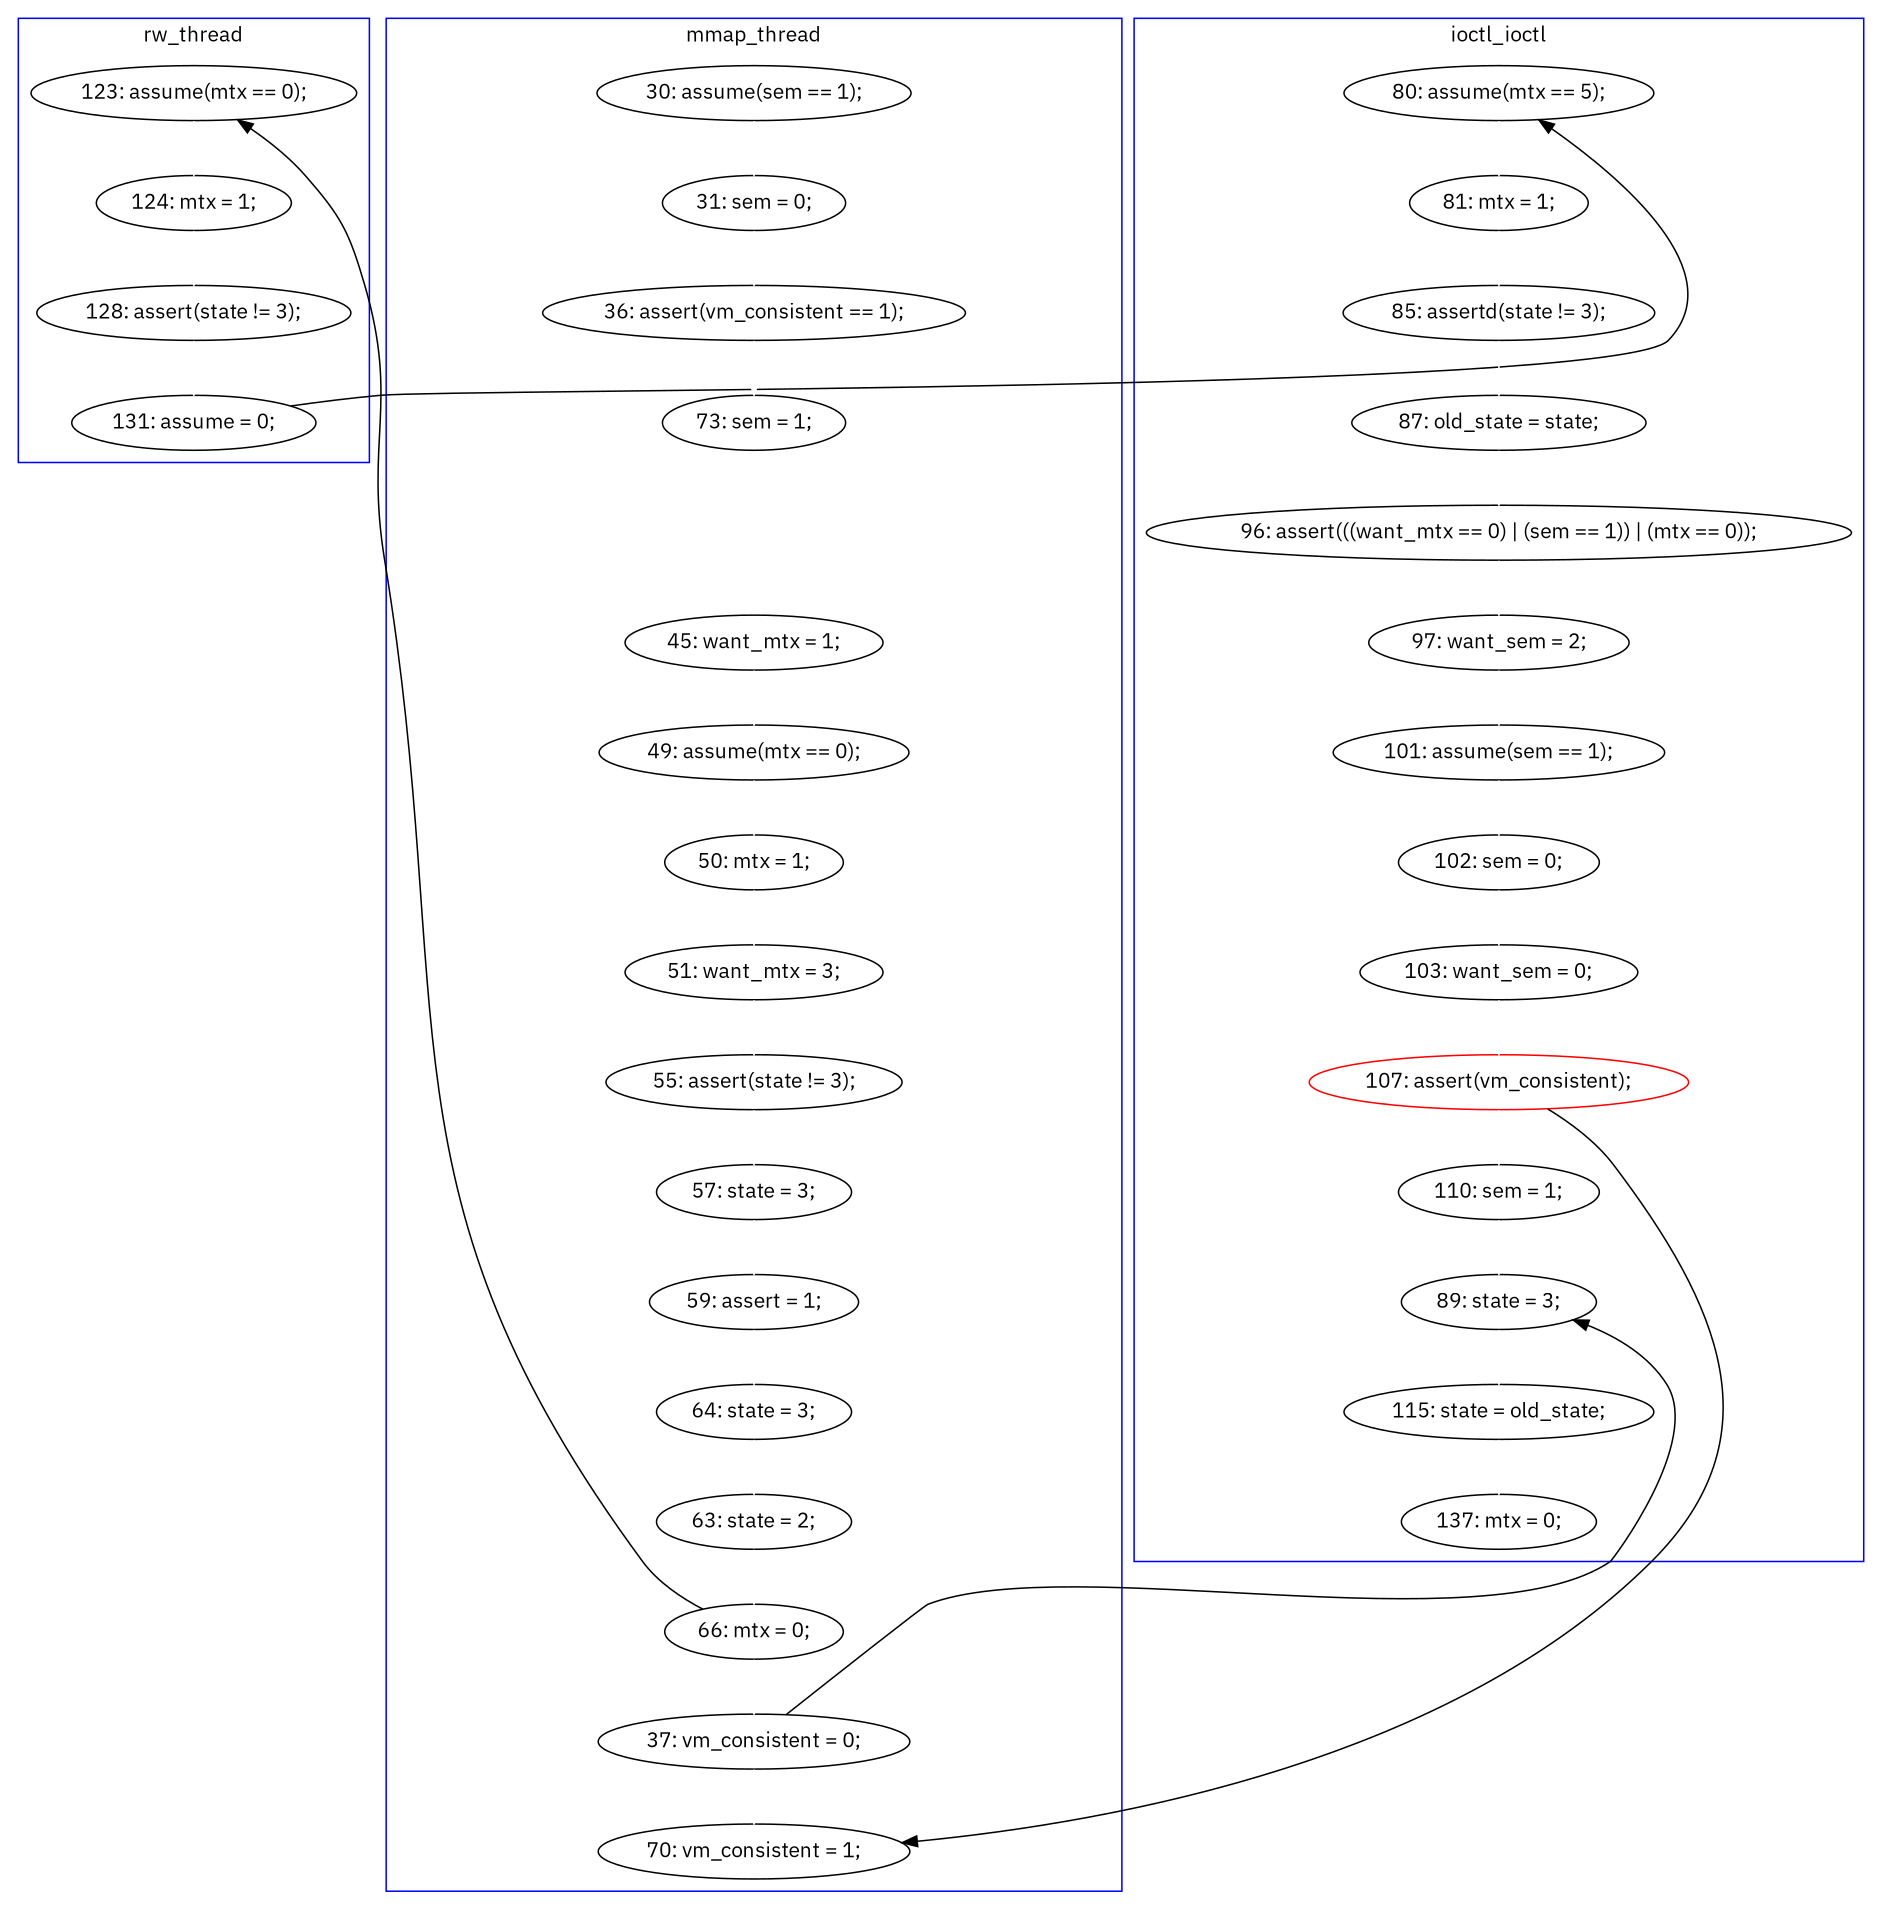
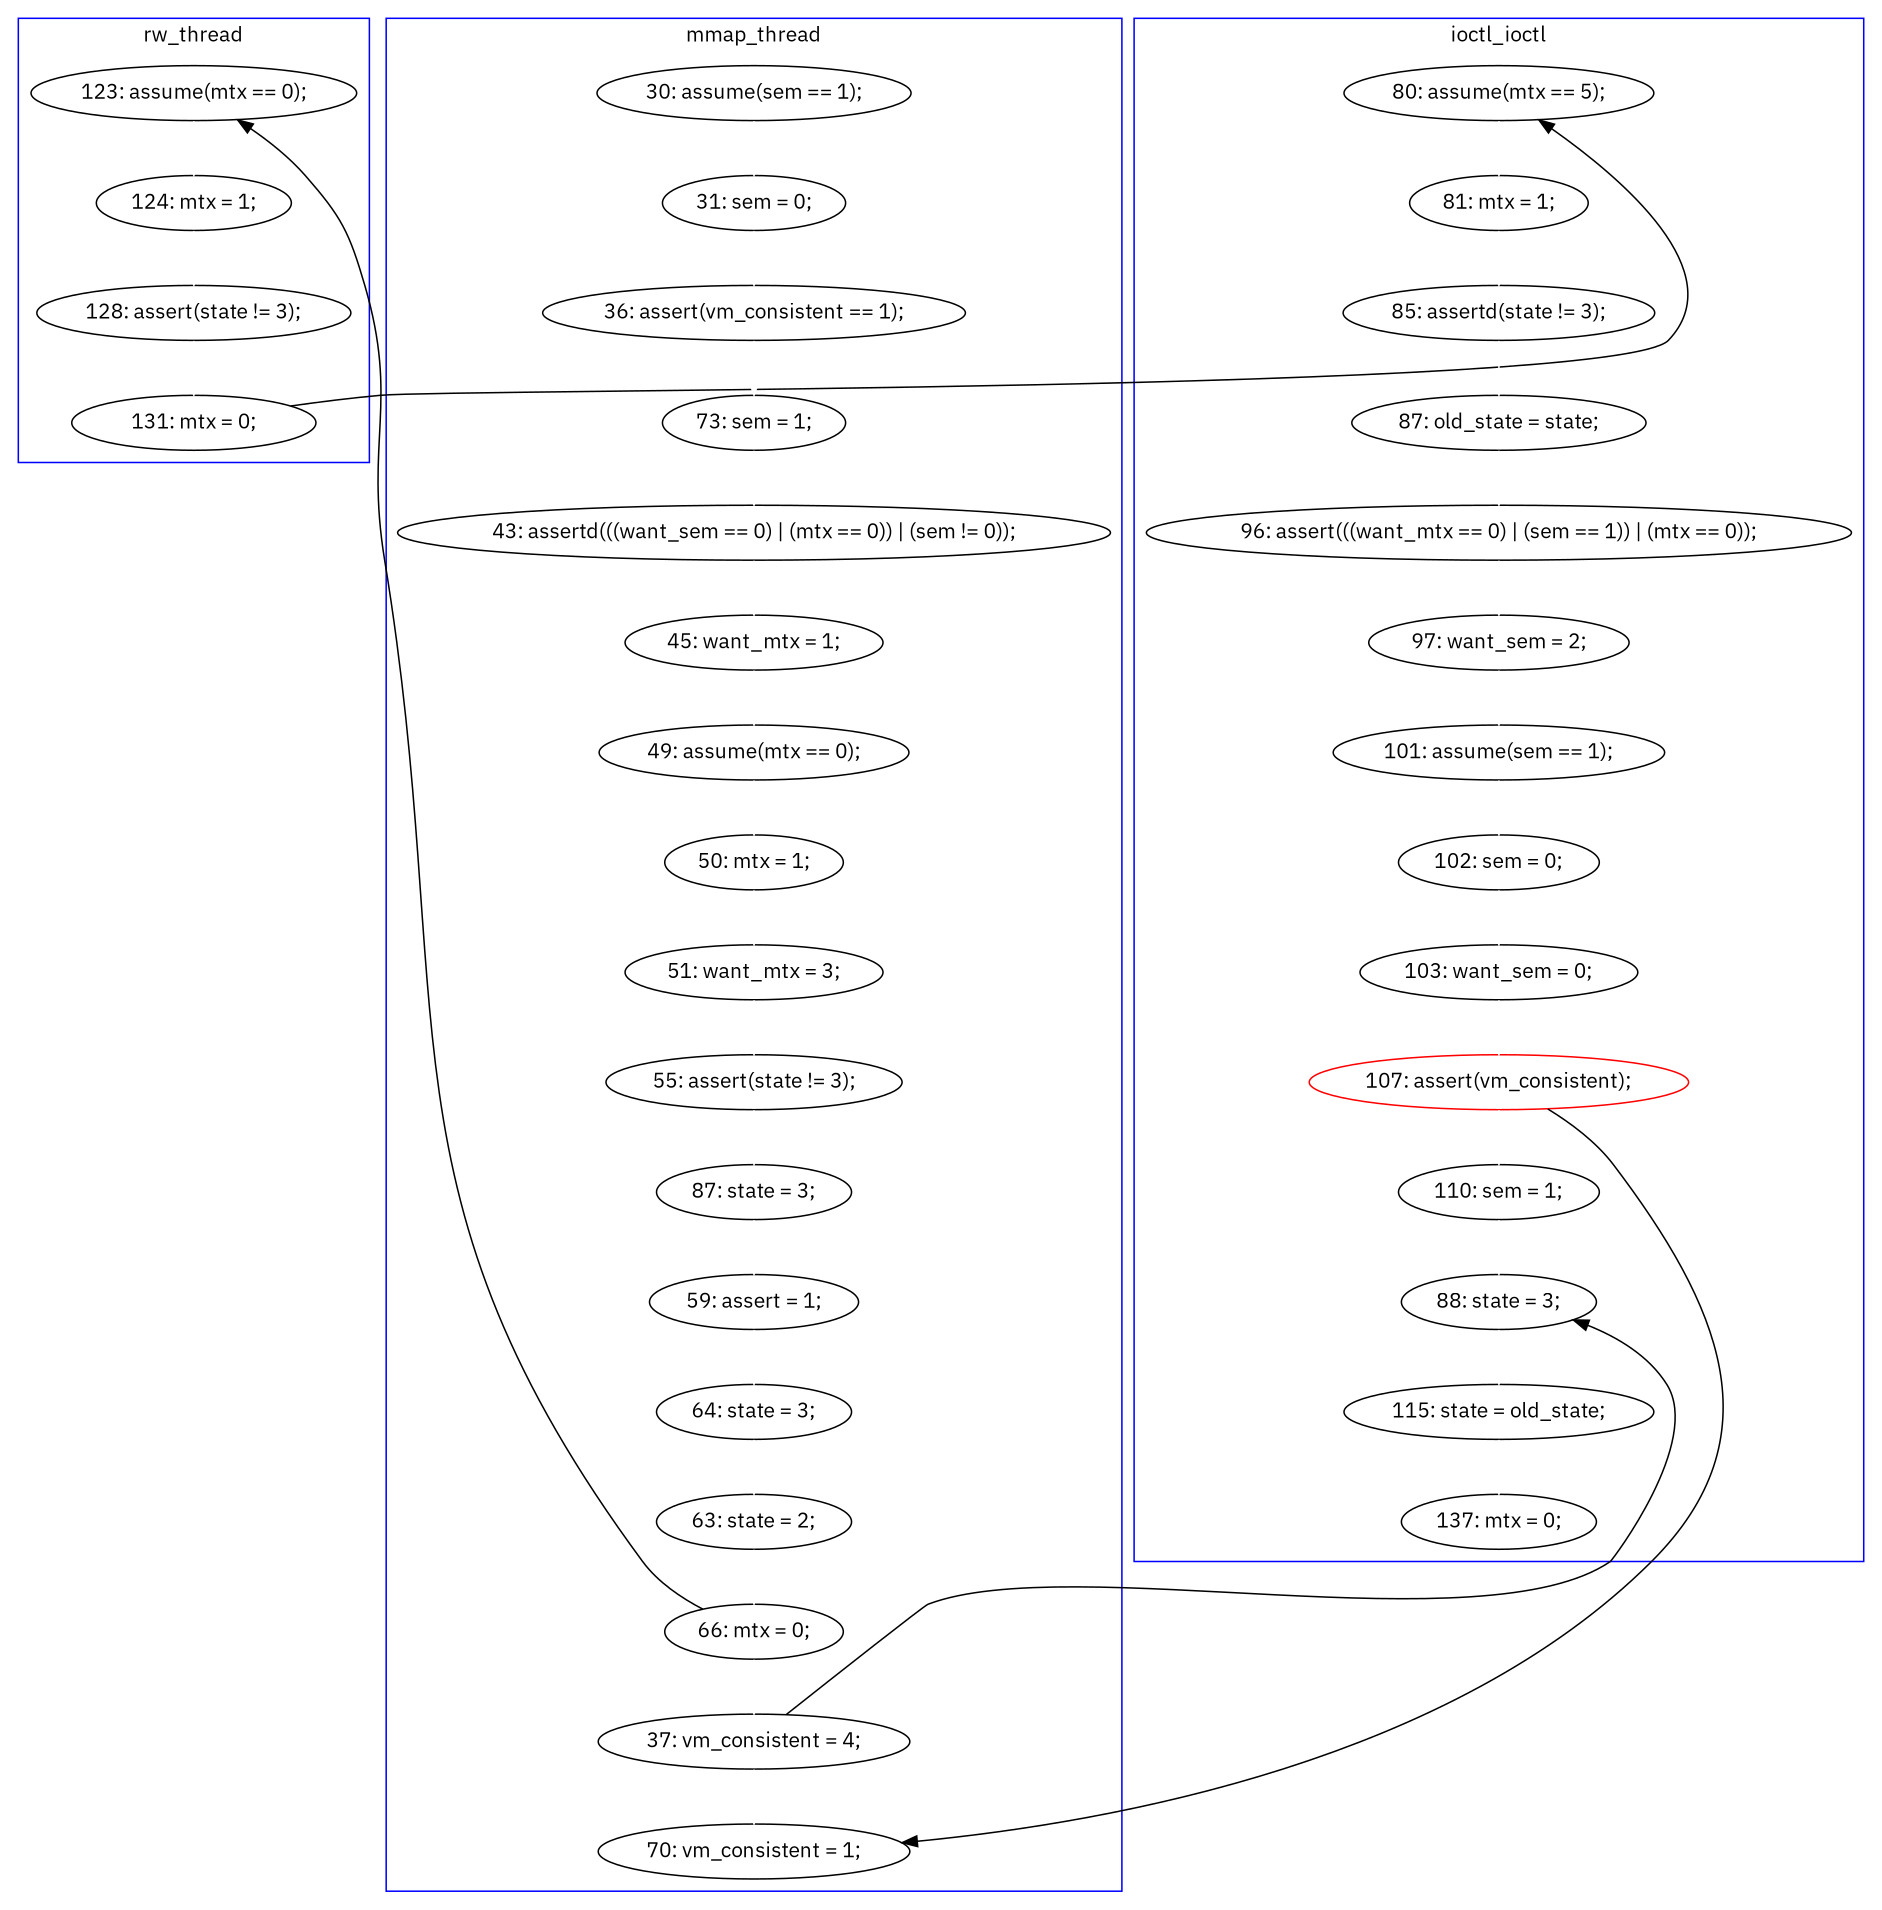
node "131: assume = 0;": label "131: assume = 0;" -> "131: mtx = 0;"
node "43: assertd(((want_sem == 0) | (mtx == 0)) | (sem != 0));": added
node "57: state = 3;": label "57: state = 3;" -> "87: state = 3;"
node "89: state = 3;": label "89: state = 3;" -> "88: state = 3;"
node "37: vm_consistent = 0;": label "37: vm_consistent = 0;" -> "37: vm_consistent = 4;"
